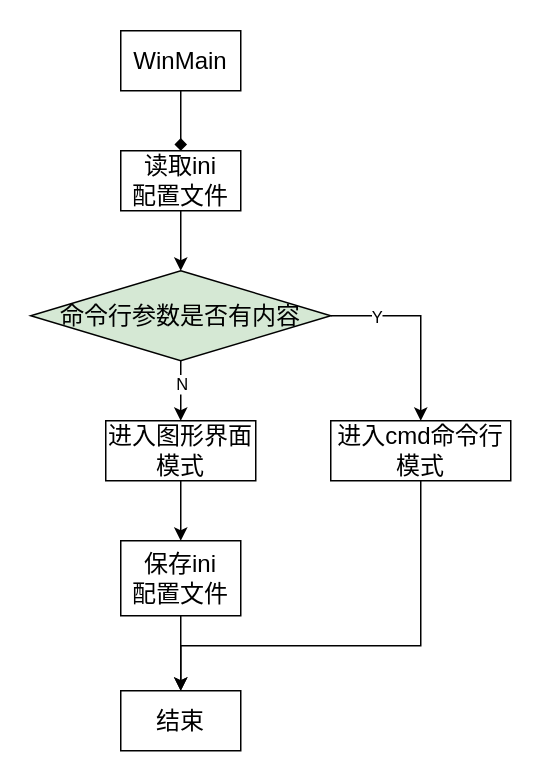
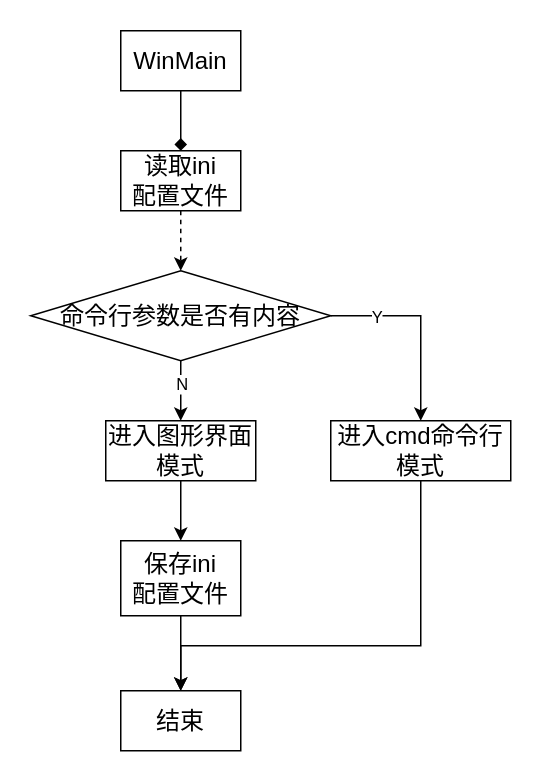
edge "读取ini 配置文件" -> "命令行参数是否有内容": style solid -> dashed
node "命令行参数是否有内容": fillcolor #d5e8d4 -> #ffffff
